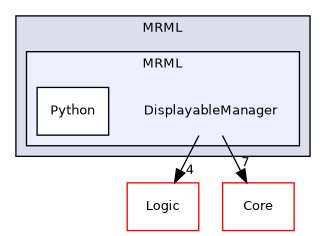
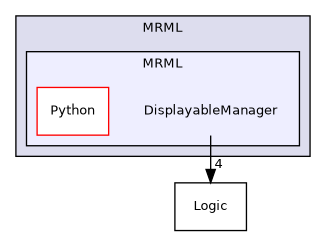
node "Python": color black -> red
node "Logic": color red -> black
node "Core": removed
